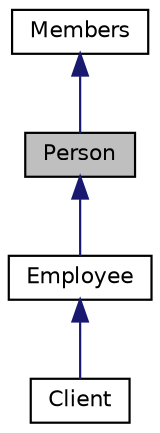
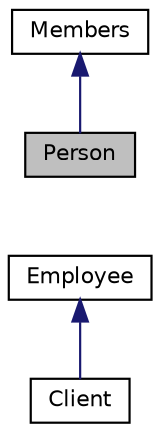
edge "Employee" -> "Person": removed
